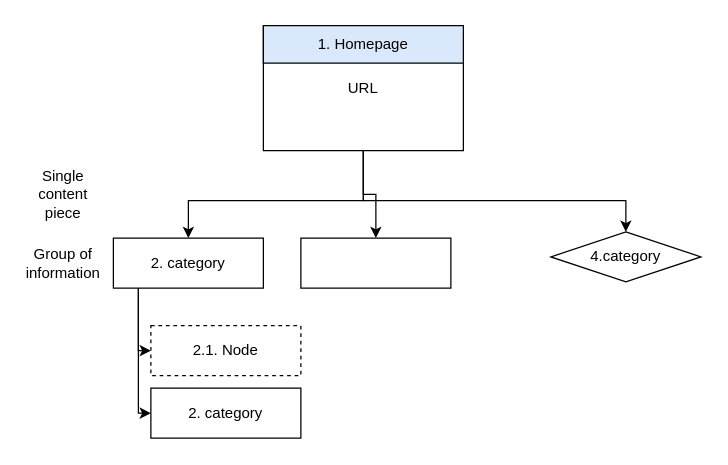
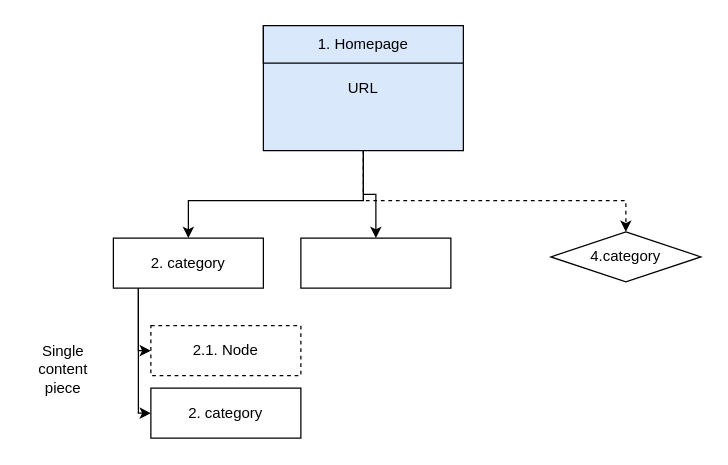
node "URL": fillcolor #ffffff -> #dae8fc
node "Single content piece": moved (63, 194) -> (63, 369)
edge "URL" -> "4.category": style solid -> dashed
node "Group of information": removed
